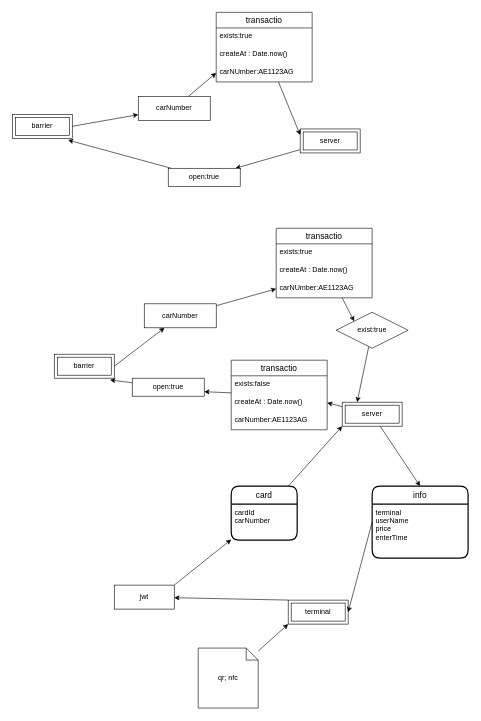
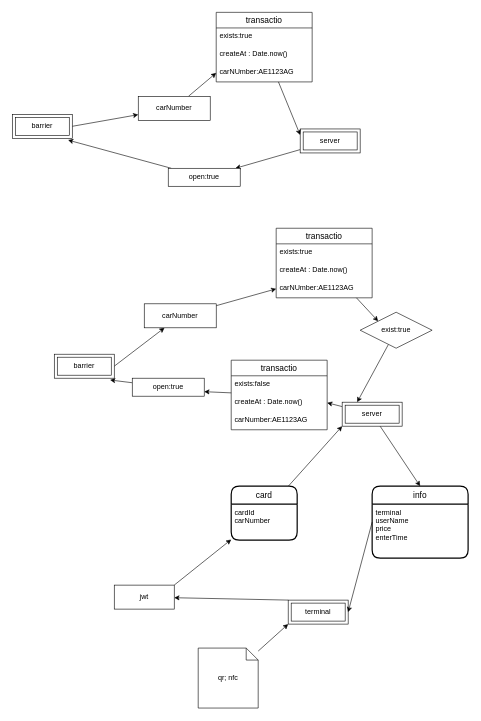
node "exist:true": moved (372, 330) -> (396, 330)
